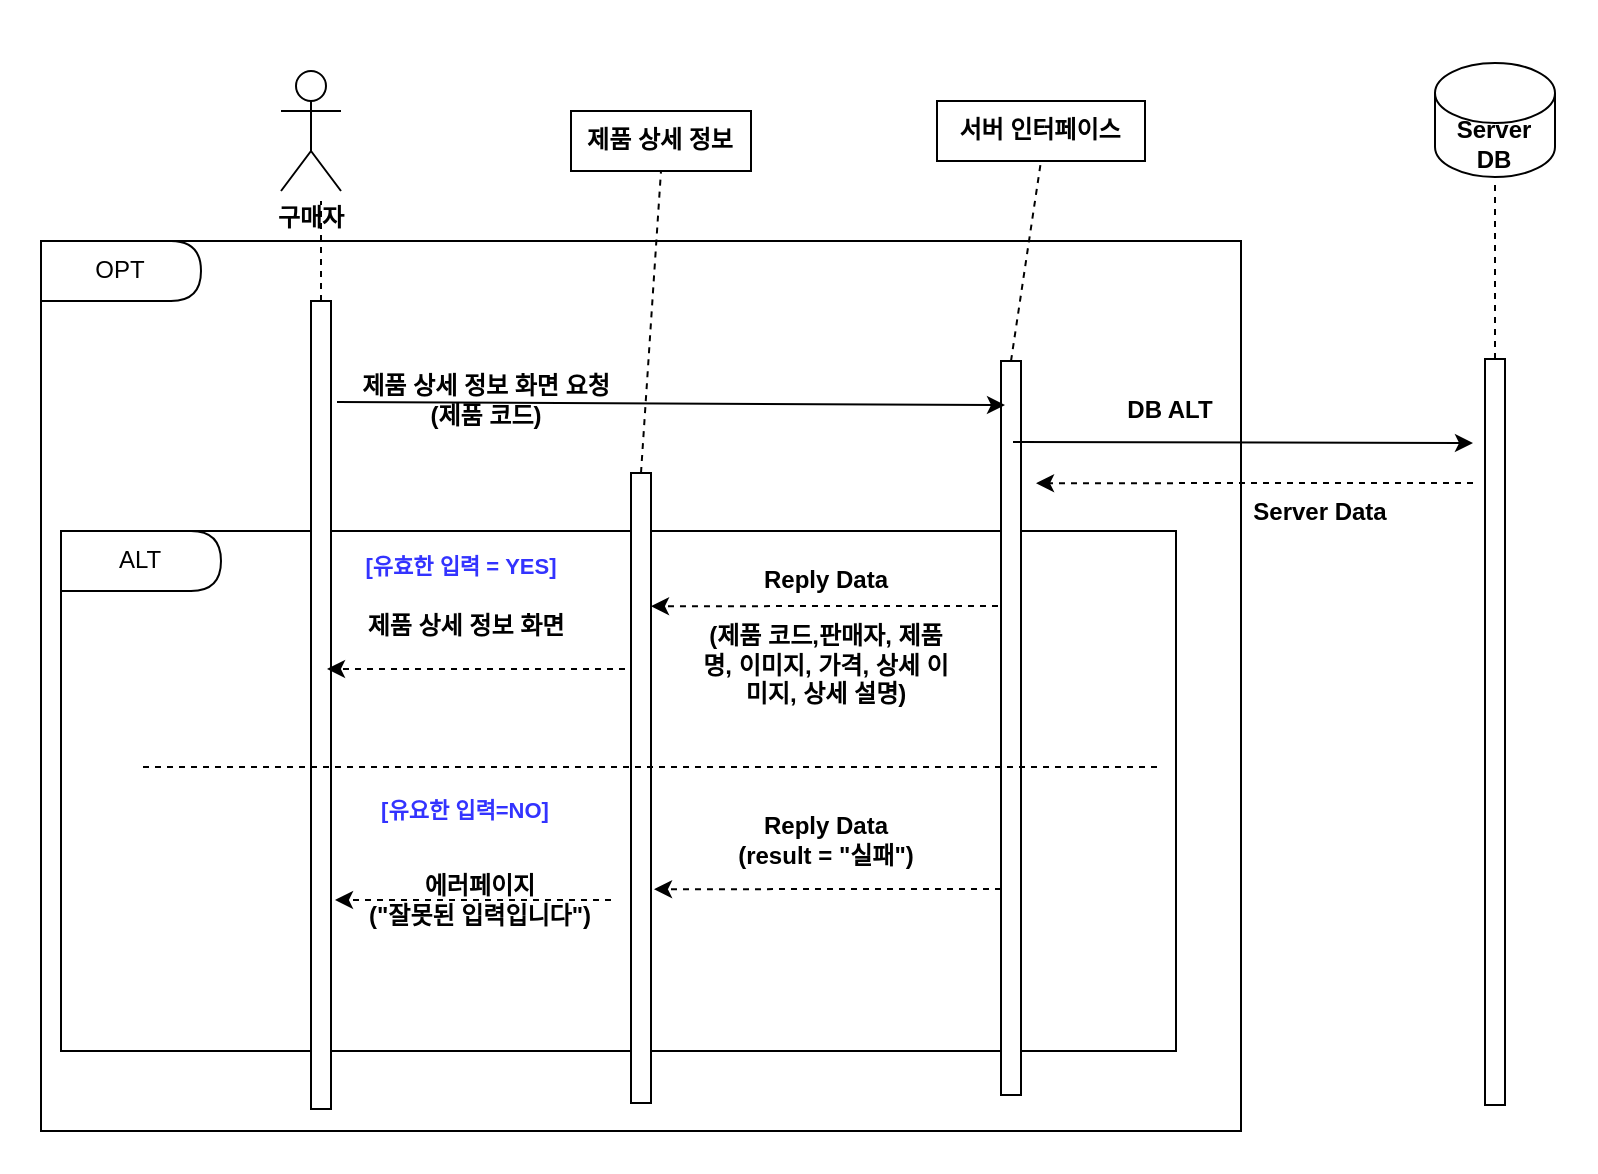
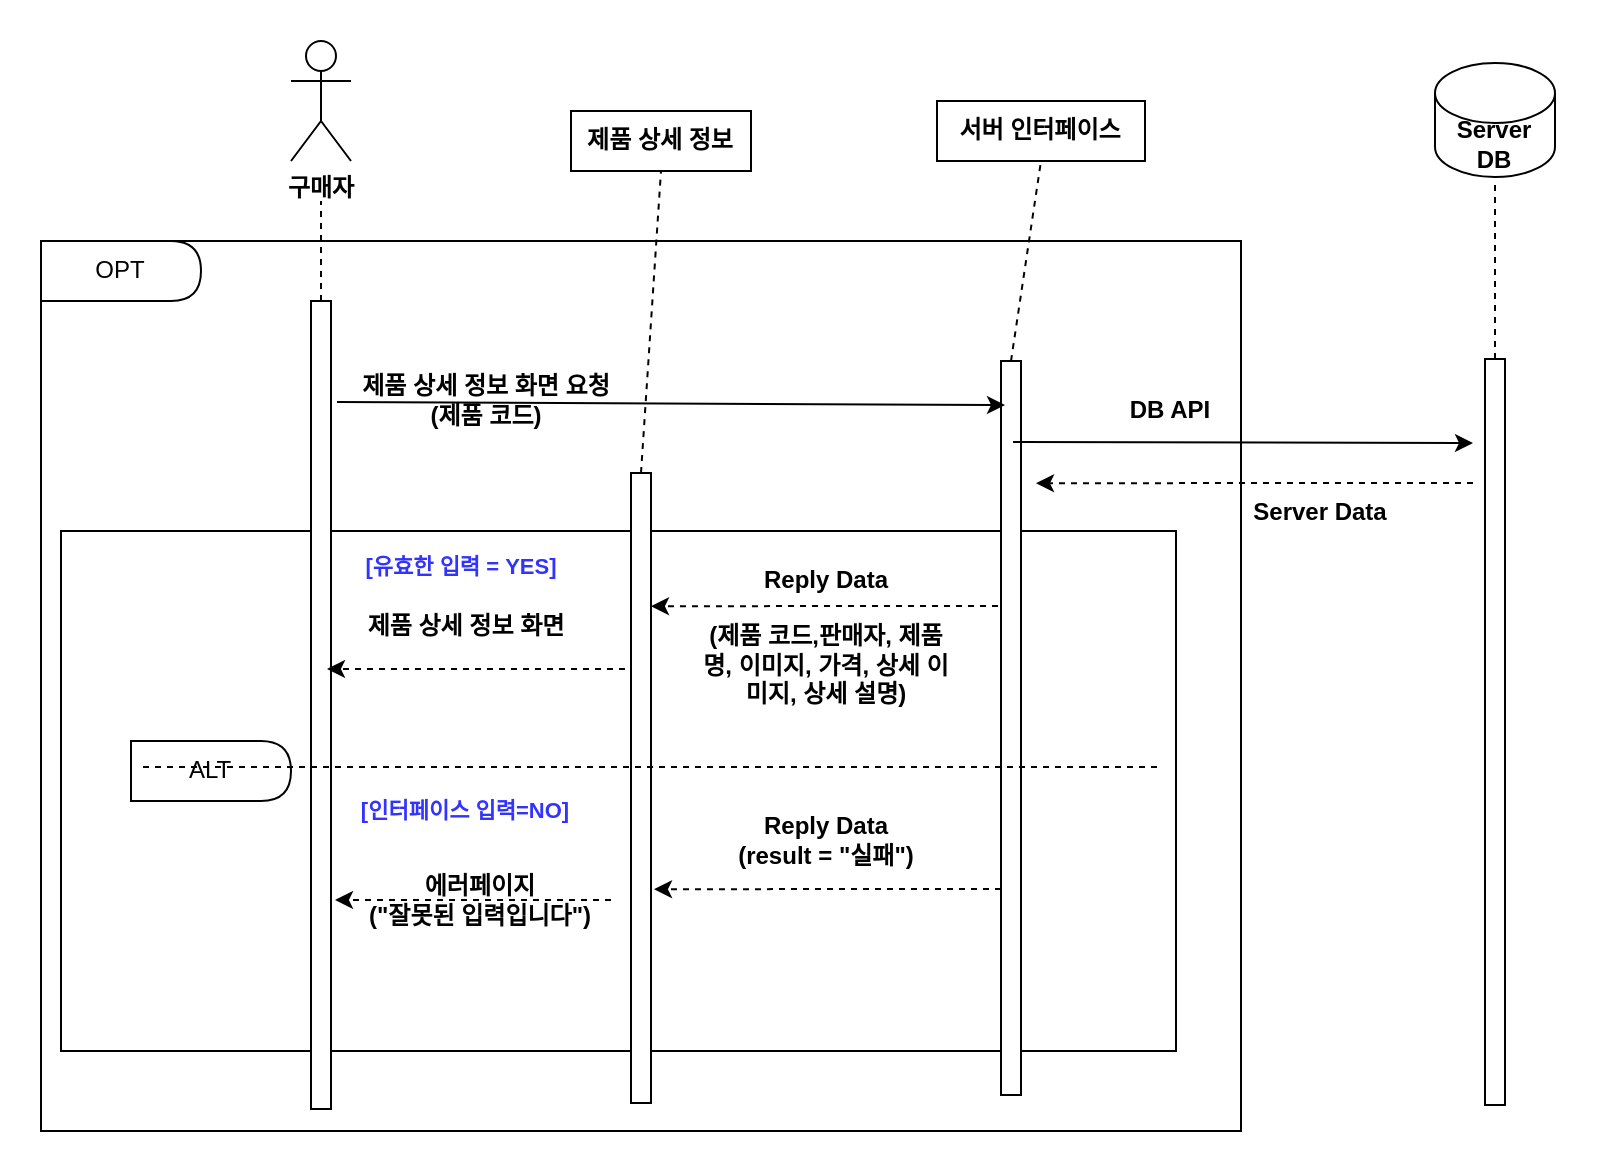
node "구매자": moved (311, 131) -> (321, 101)
node "DB ALT": label "DB ALT" -> "DB API"
node "ALT": moved (141, 561) -> (211, 771)
node "[유요한 입력=NO]": label "[유요한 입력=NO]" -> "[인터페이스 입력=NO]"
